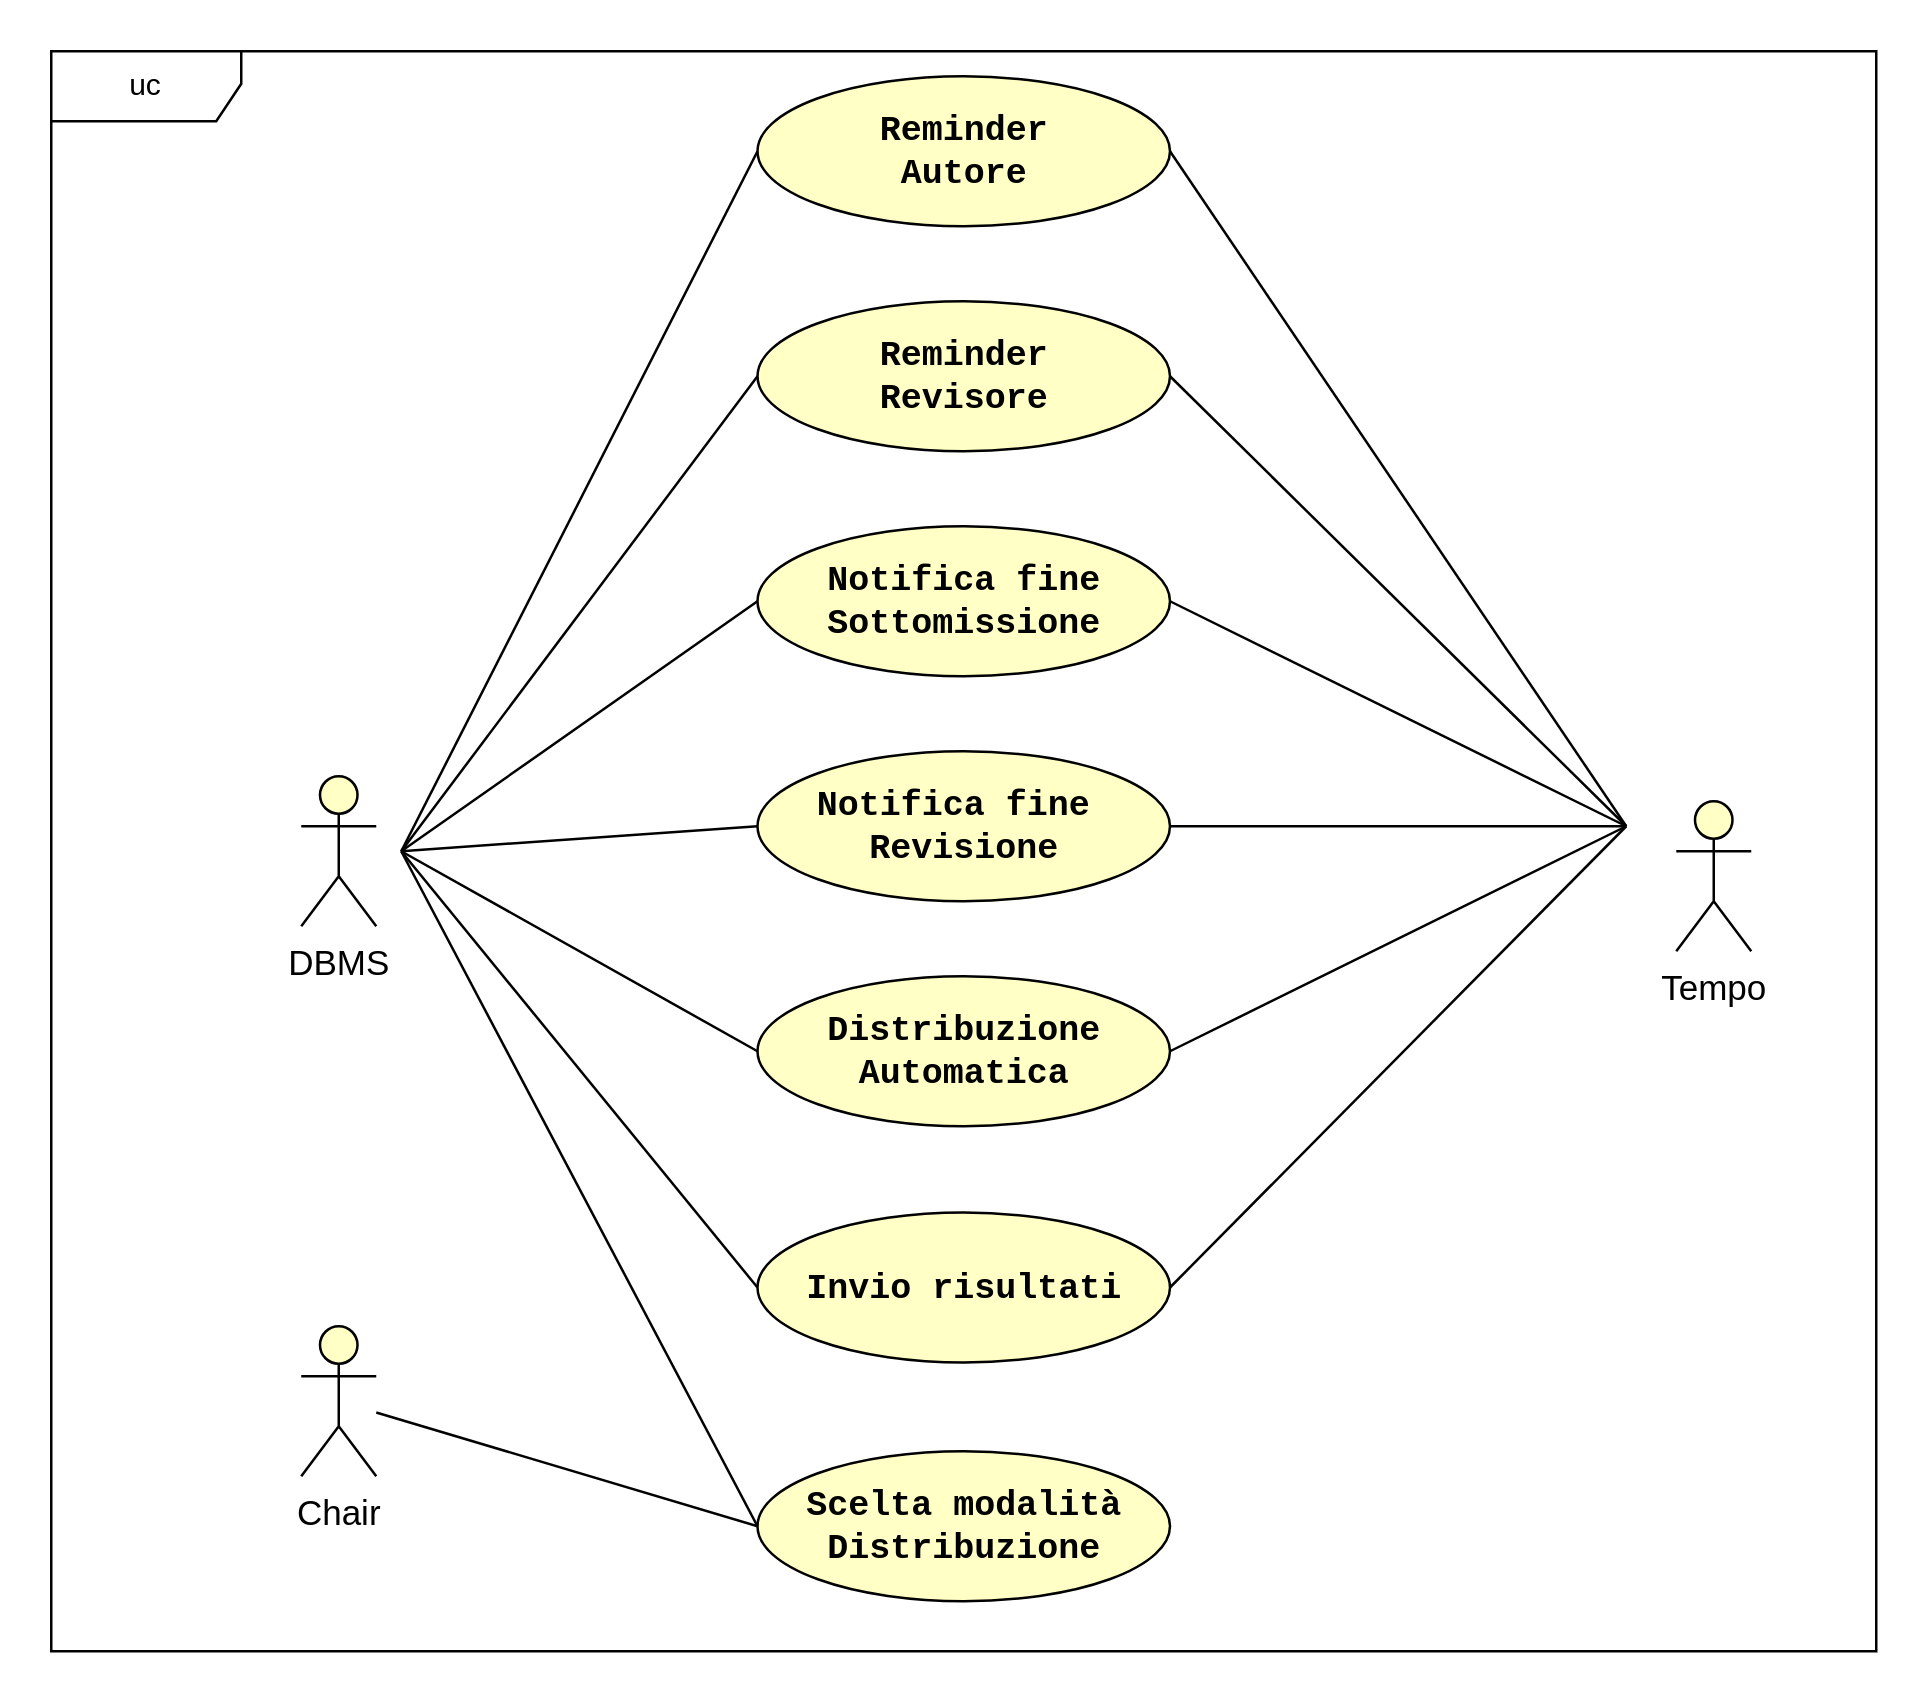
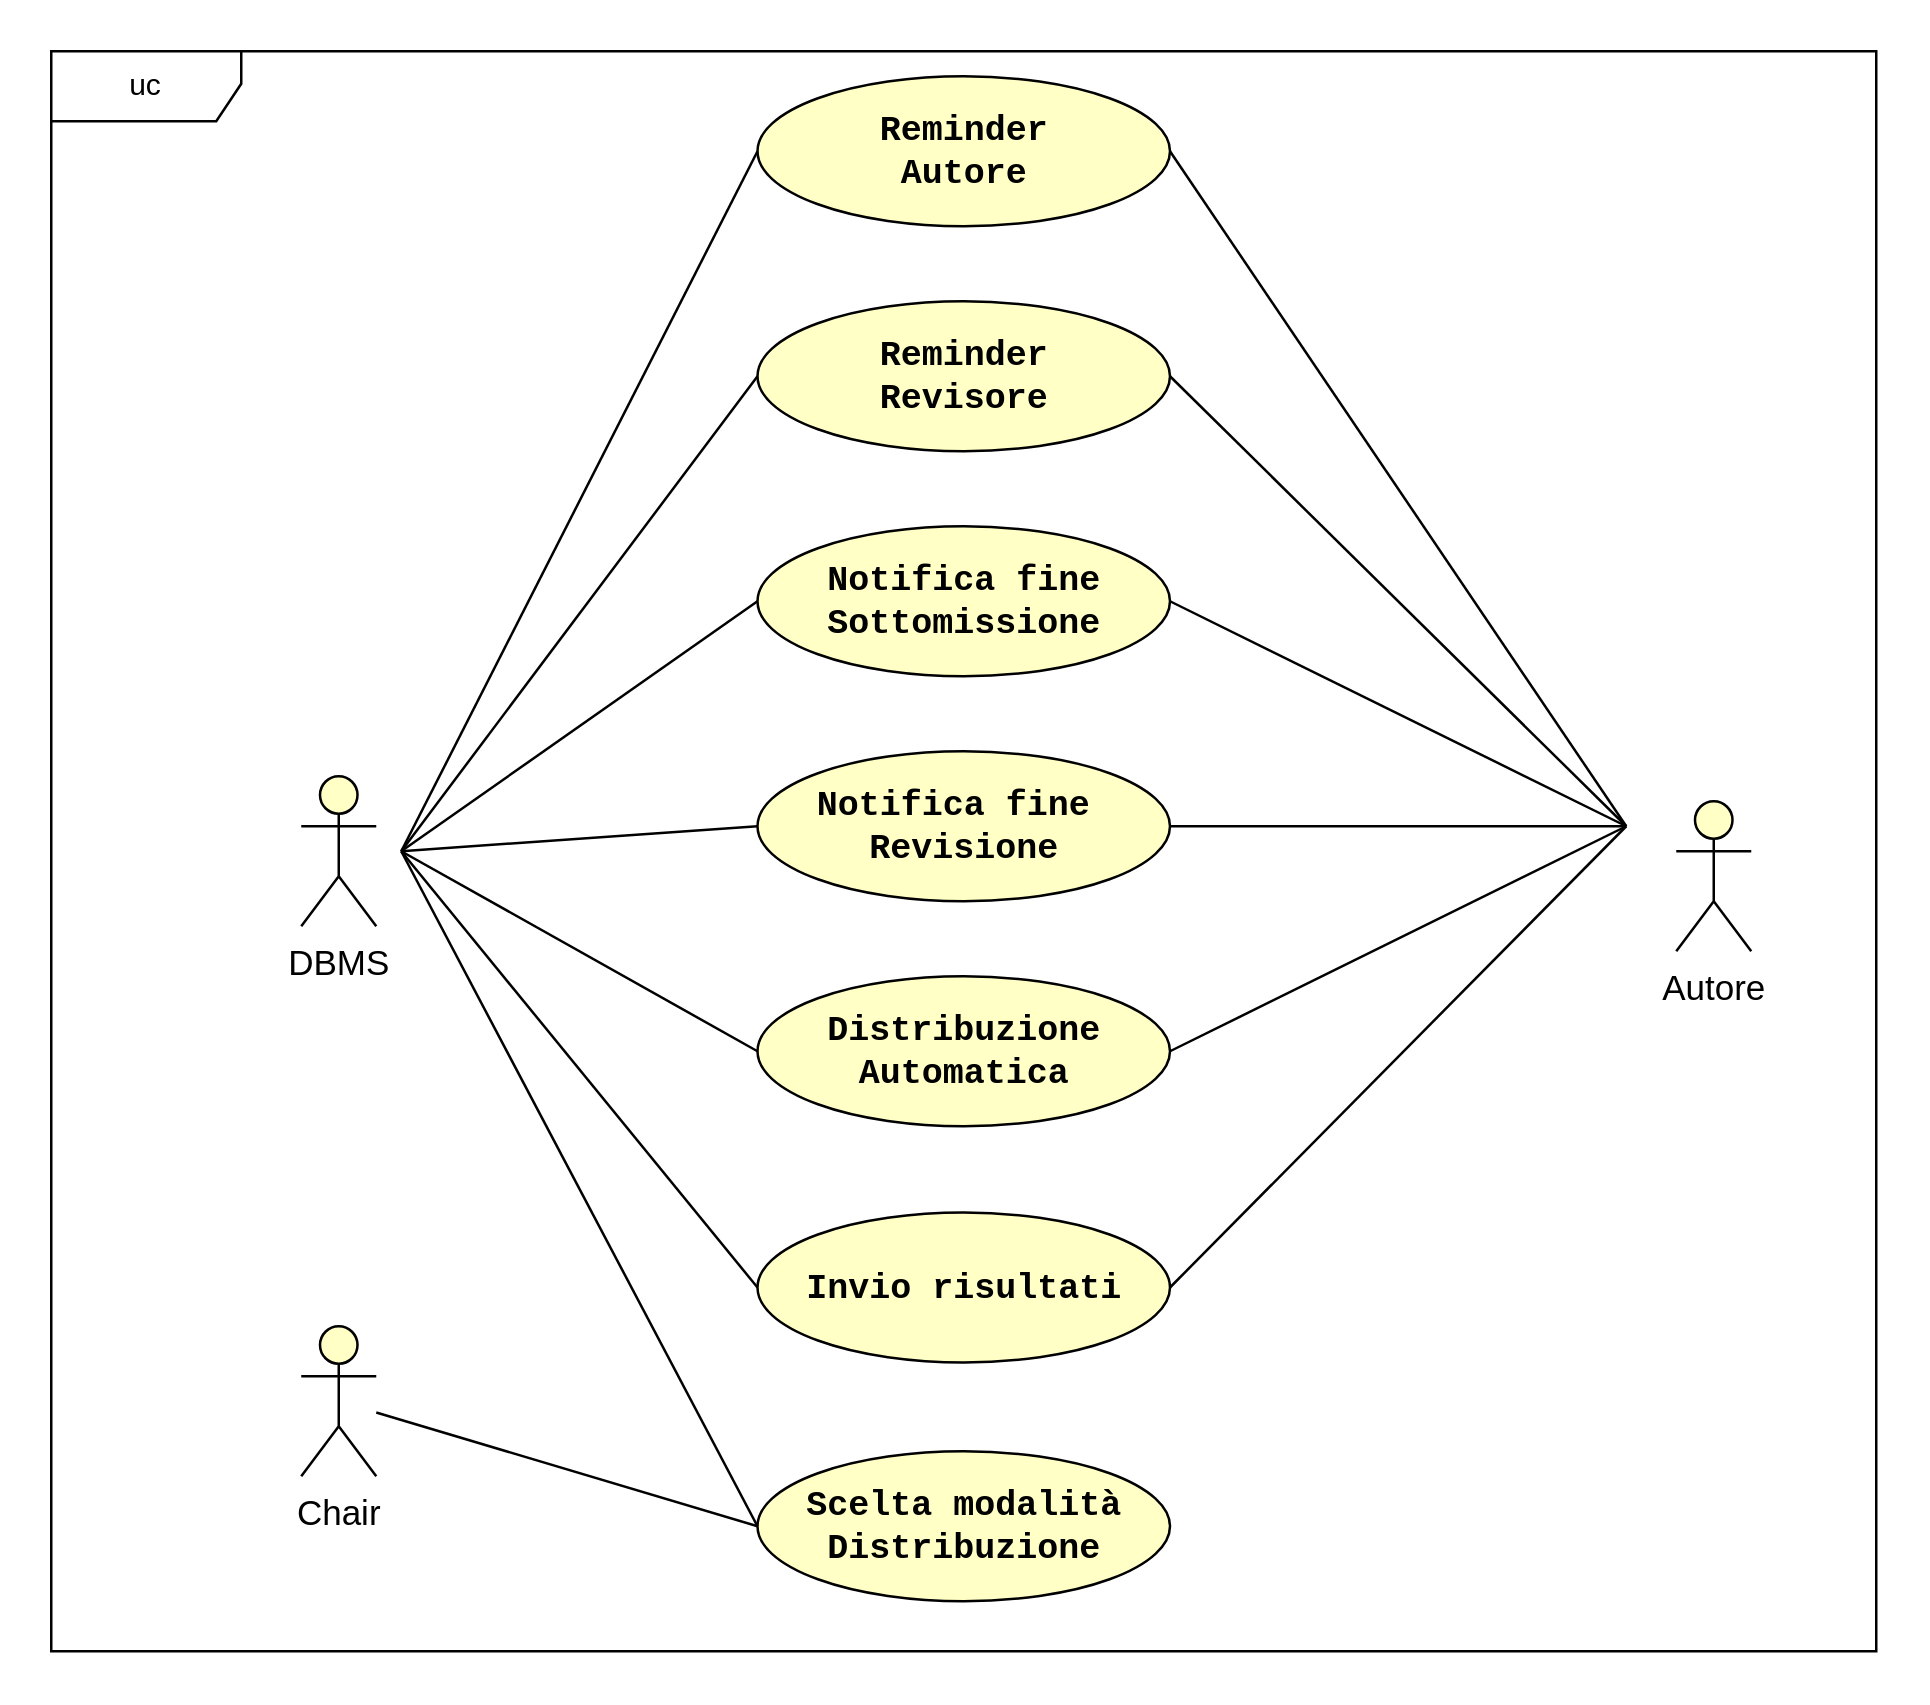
node "Tempo": label "Tempo" -> "Autore"
